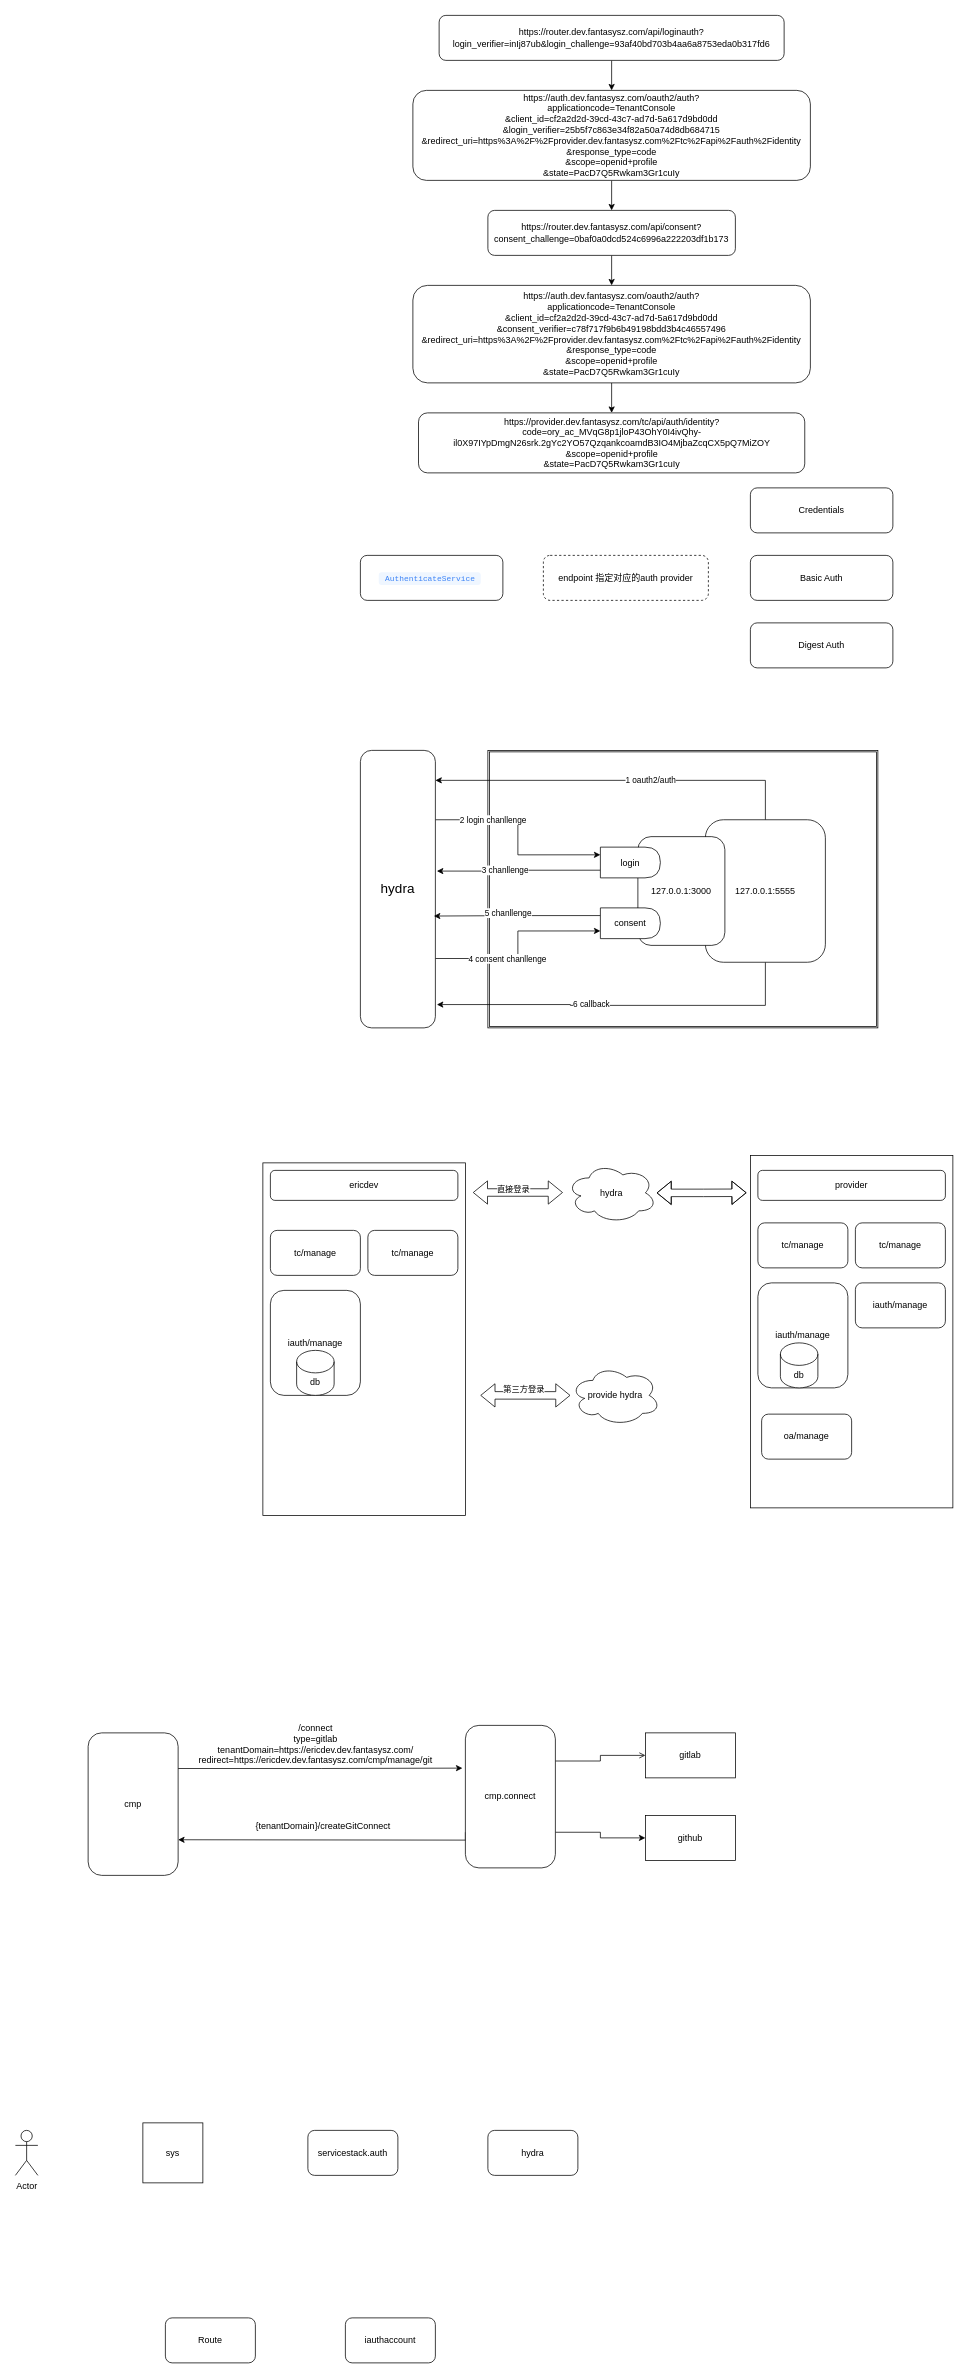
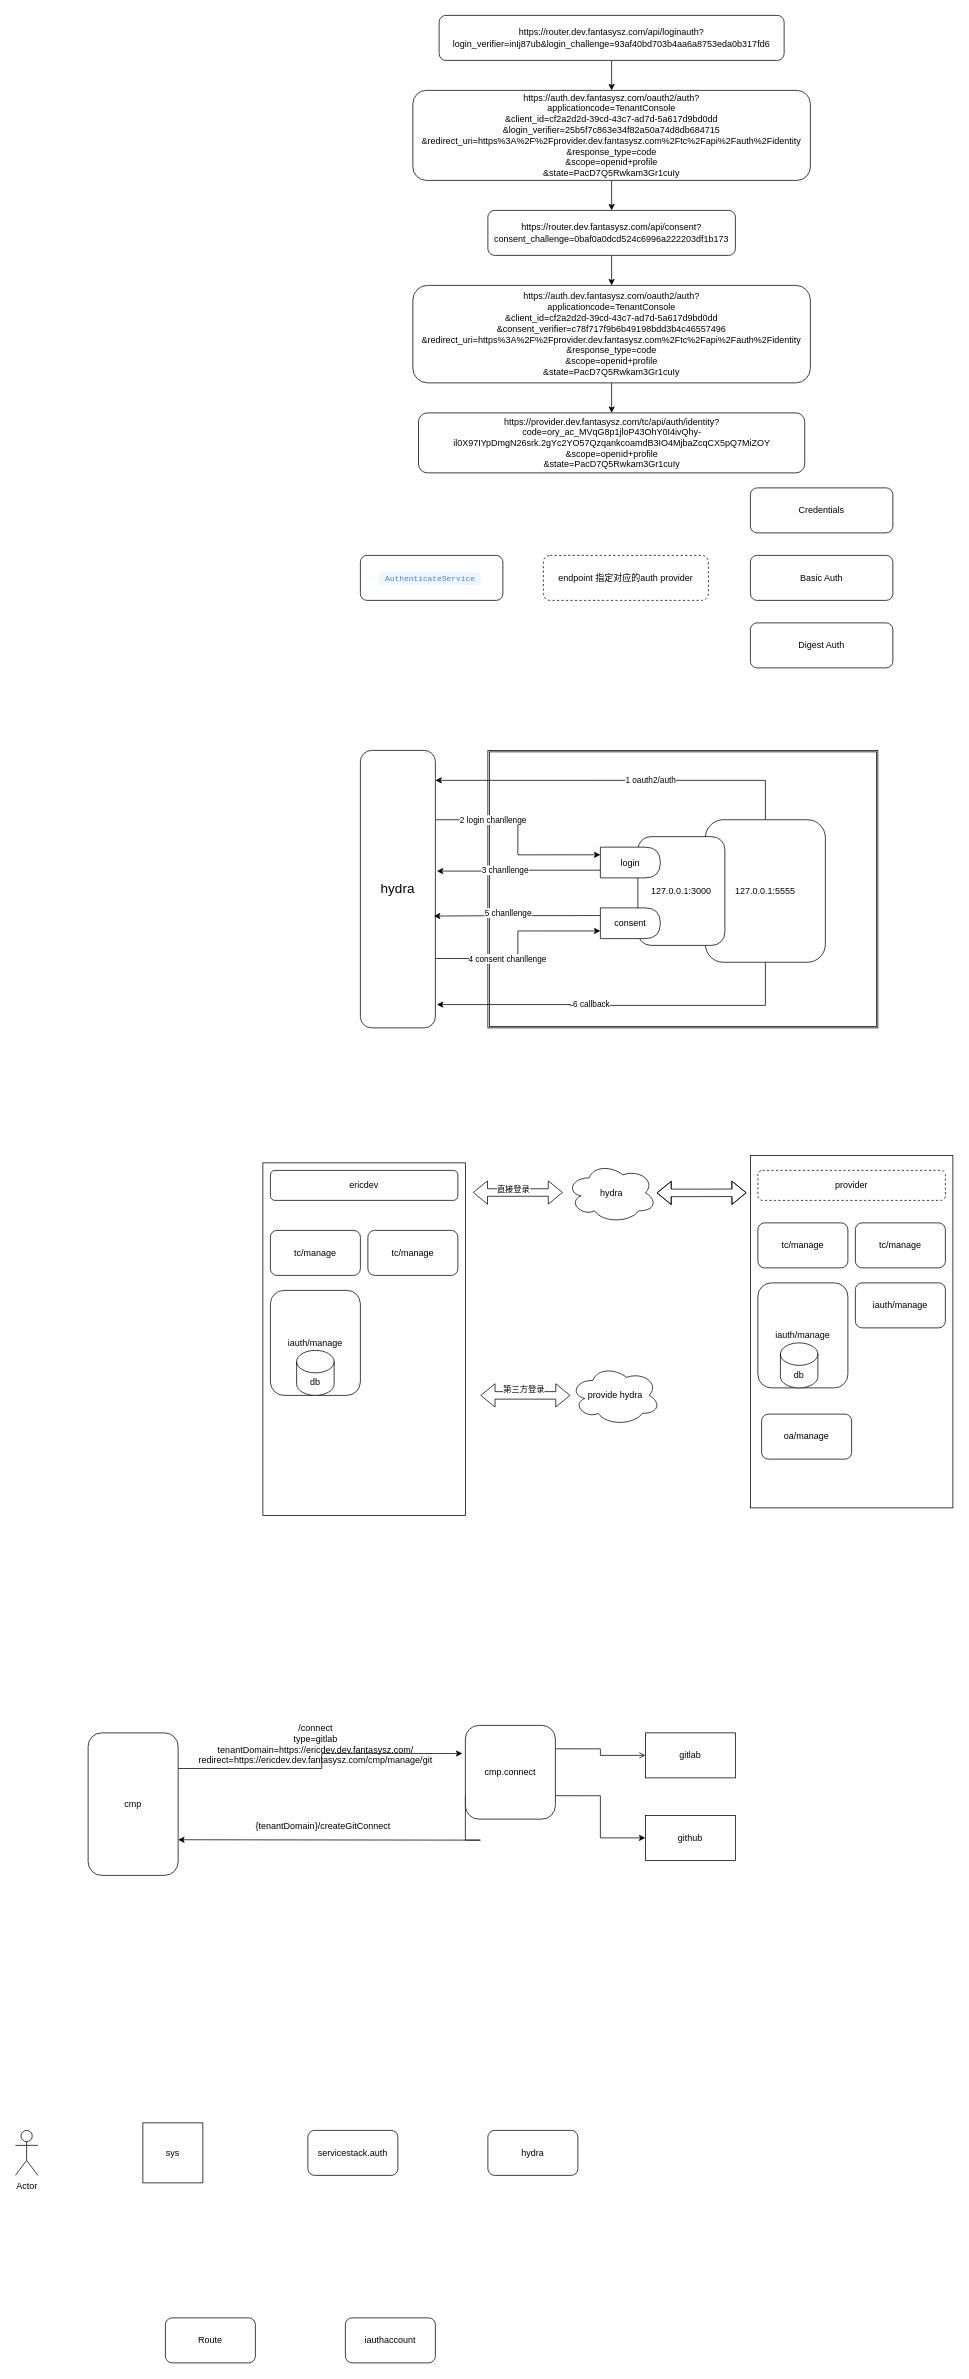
node "provider": style solid -> dashed
node "cmp.connect": size 90x143 -> 90x94
